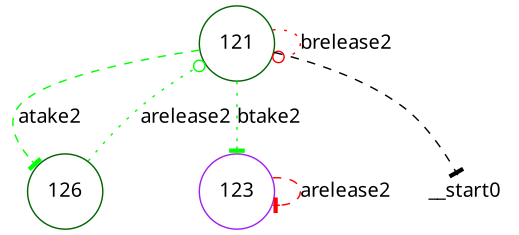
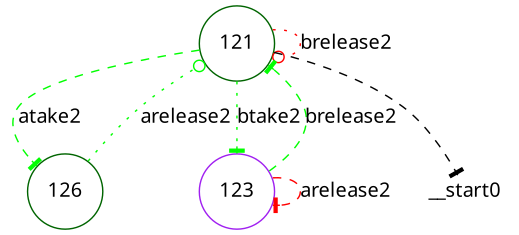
edge "123" -> "121": added, label "brelease2"
